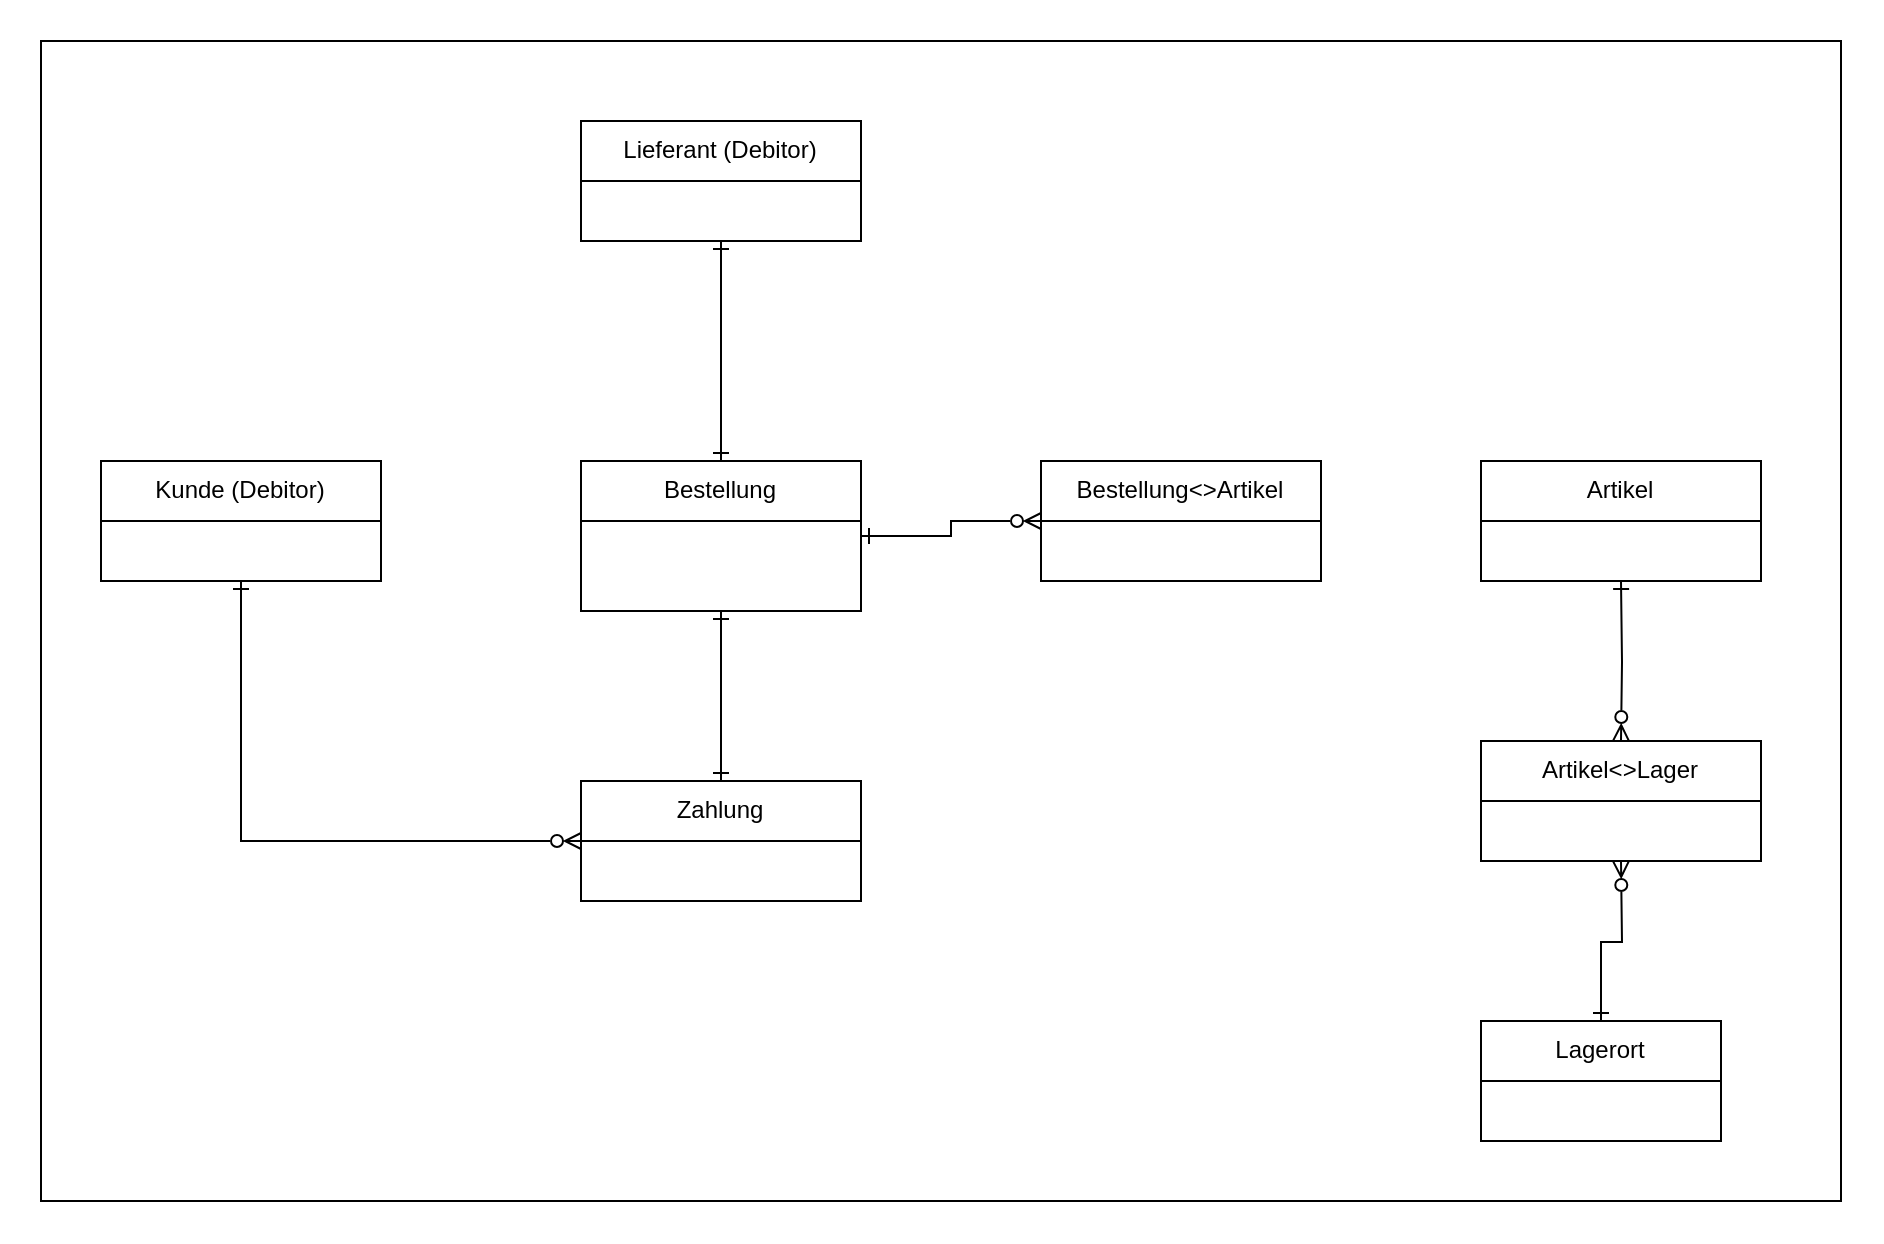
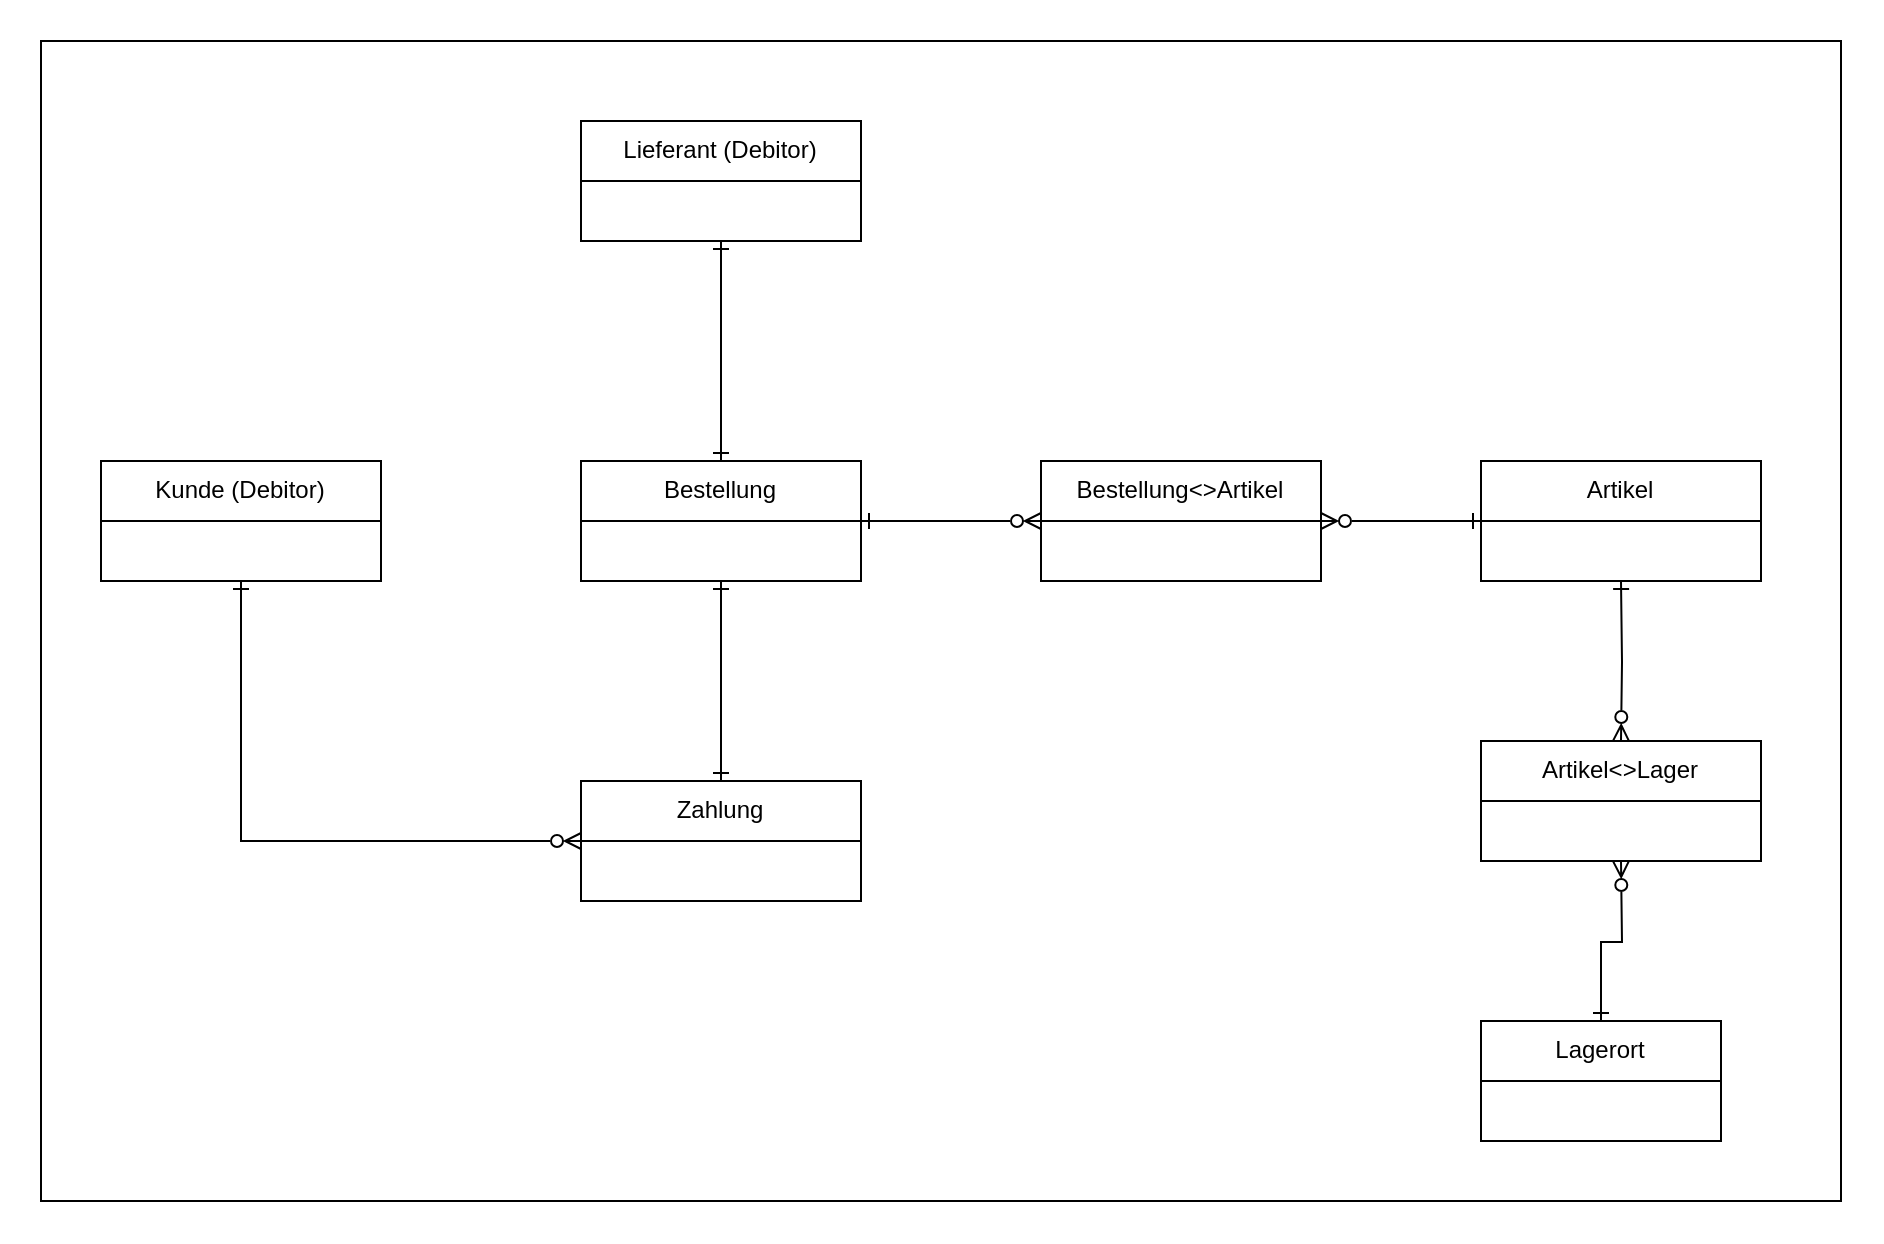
edge "Bestellung<>Artikel" -- "Artikel": added
node "Bestellung": size 280x150 -> 280x120
